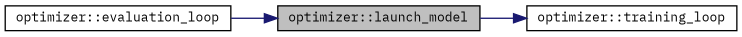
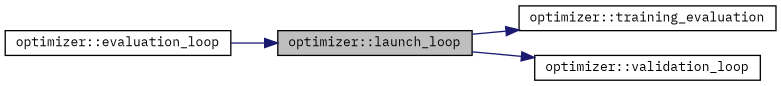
node "optimizer::launch_model": label "optimizer::launch_model" -> "optimizer::launch_loop"
node "optimizer::training_loop": label "optimizer::training_loop" -> "optimizer::training_evaluation"
node "optimizer::validation_loop": added
